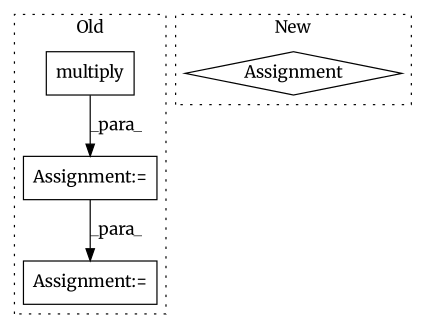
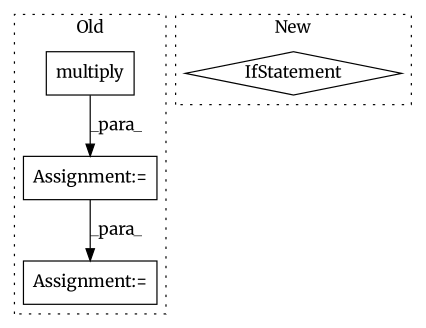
node "Assignment": label "Assignment" -> "IfStatement"
